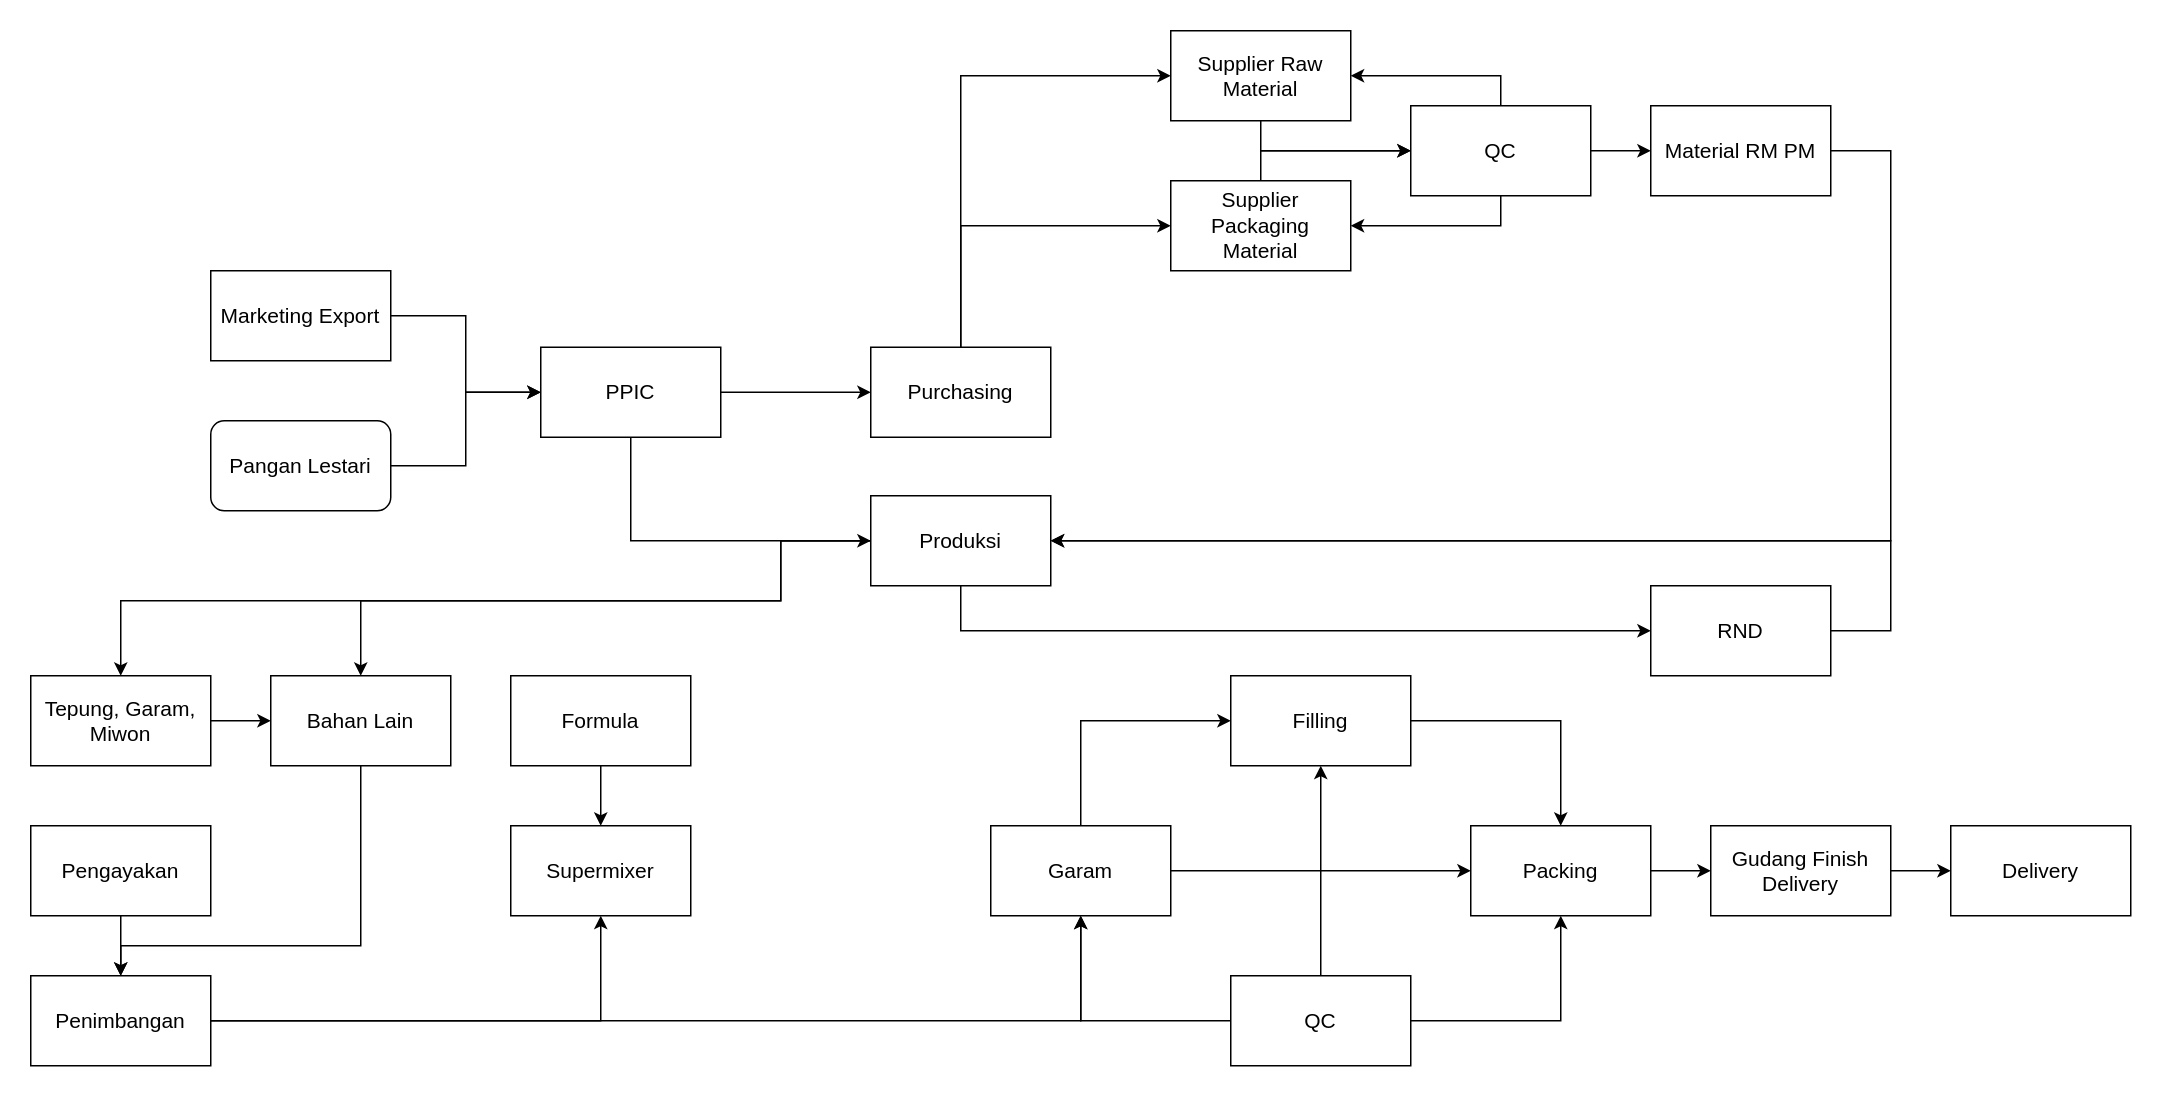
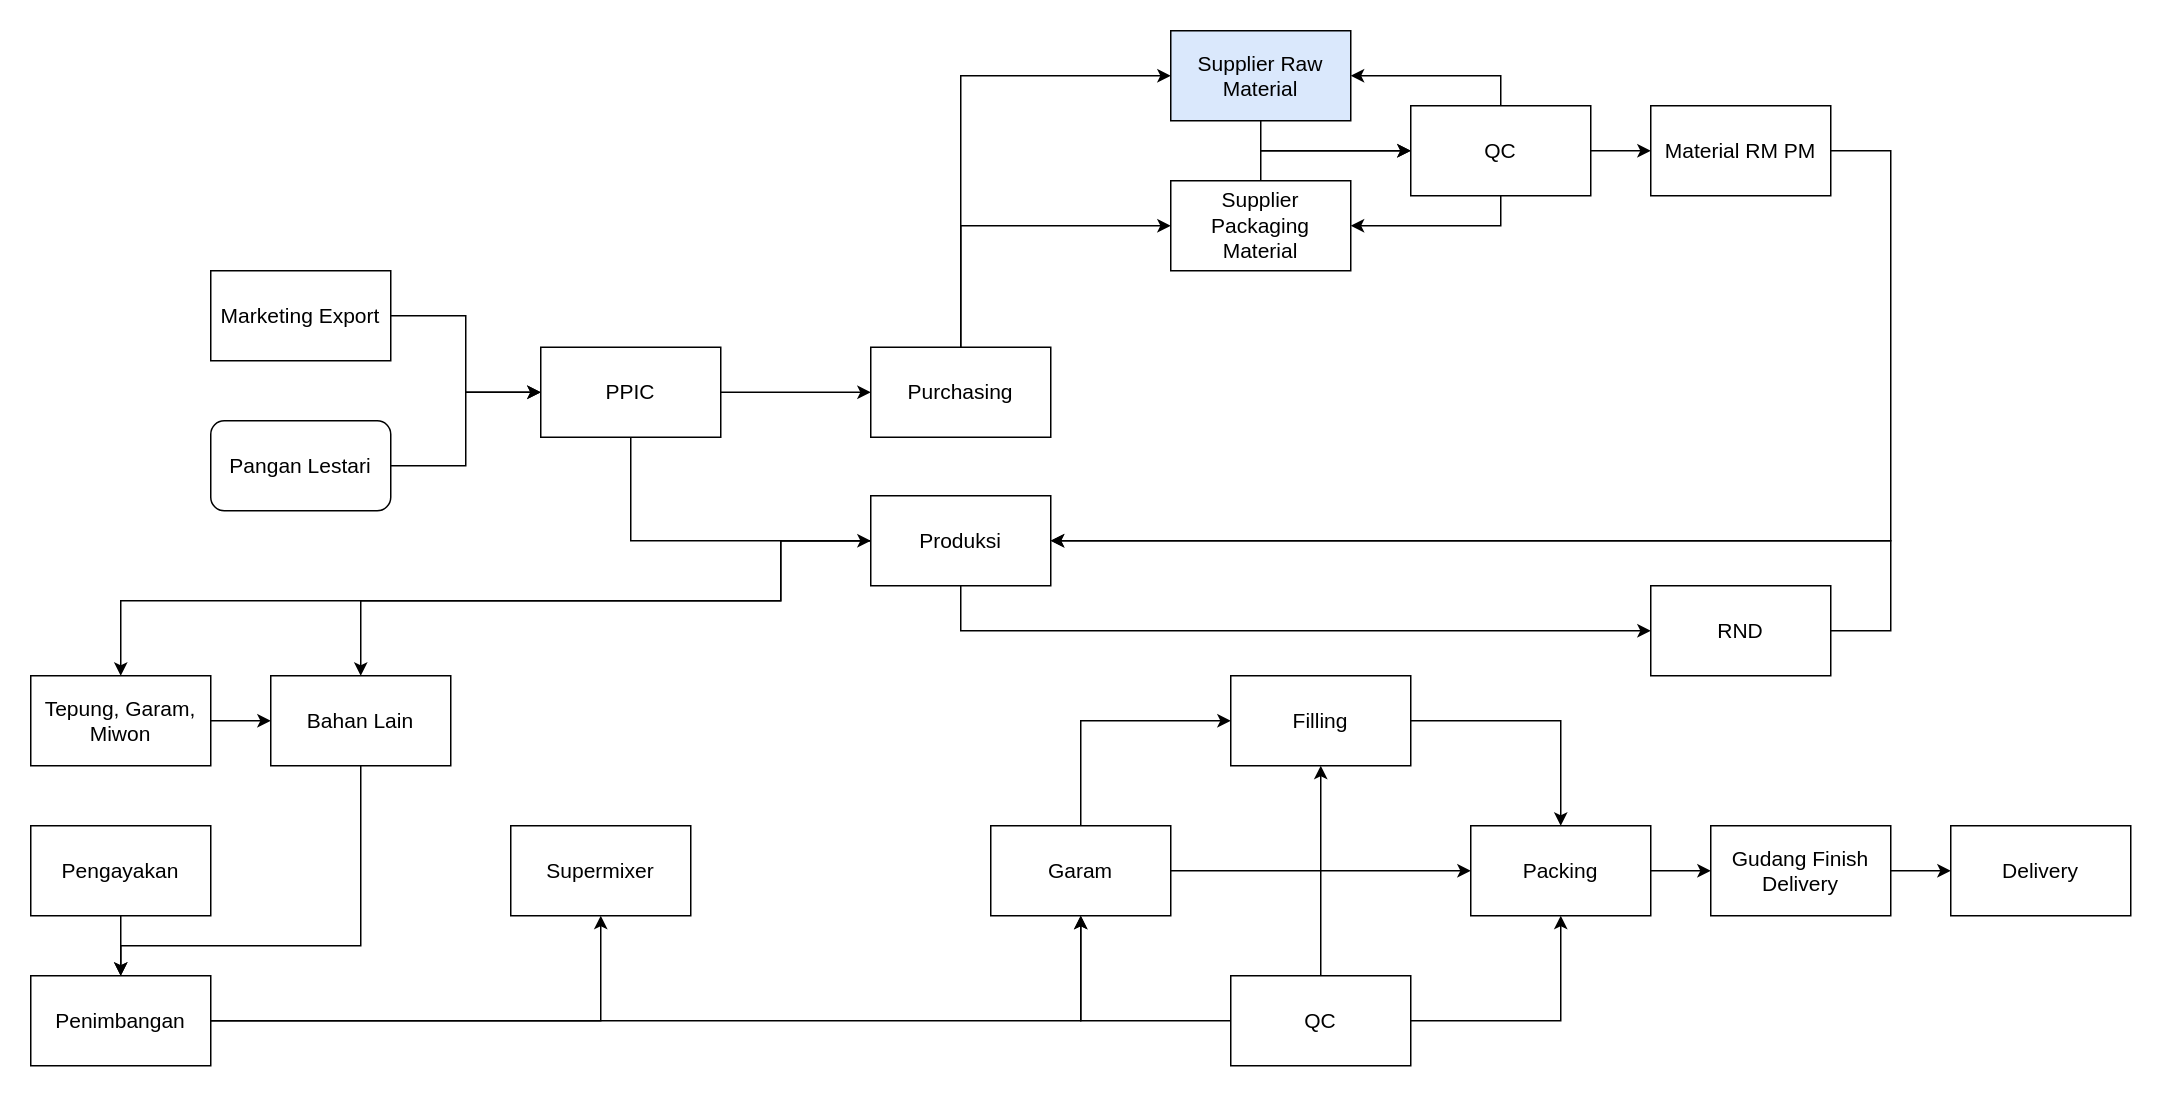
node "Supplier Raw Material": fillcolor #ffffff -> #dae8fc
node "Formula": removed
edge "Formula" -> "Supermixer": removed
